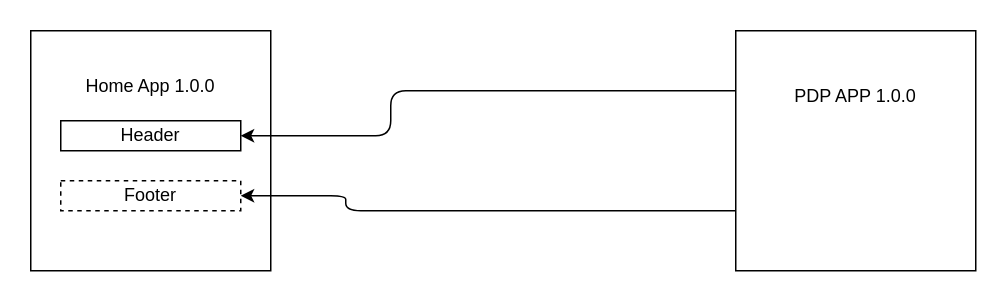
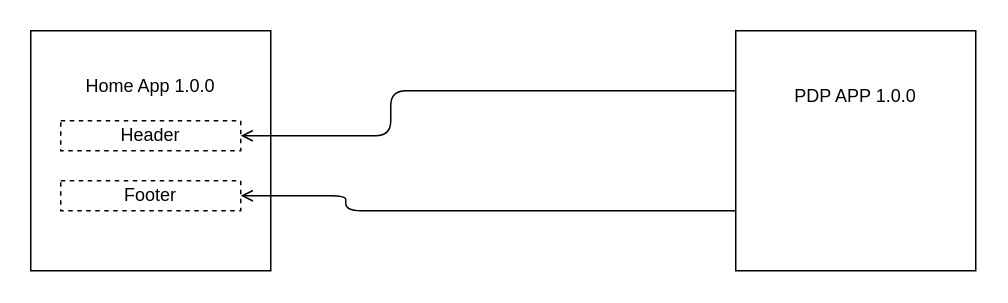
node "Header": style solid -> dashed
edge "PDP APP 1.0.0" -> "Header": arrowhead classic -> open
edge "PDP APP 1.0.0" -> "Footer": arrowhead classic -> open
